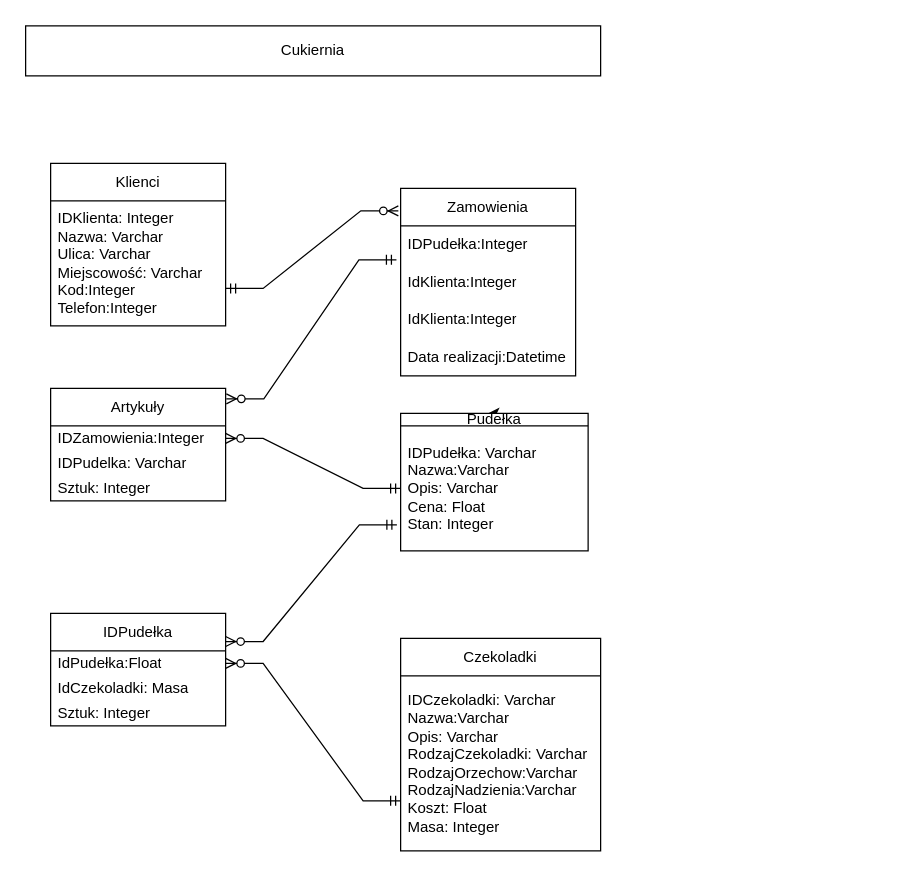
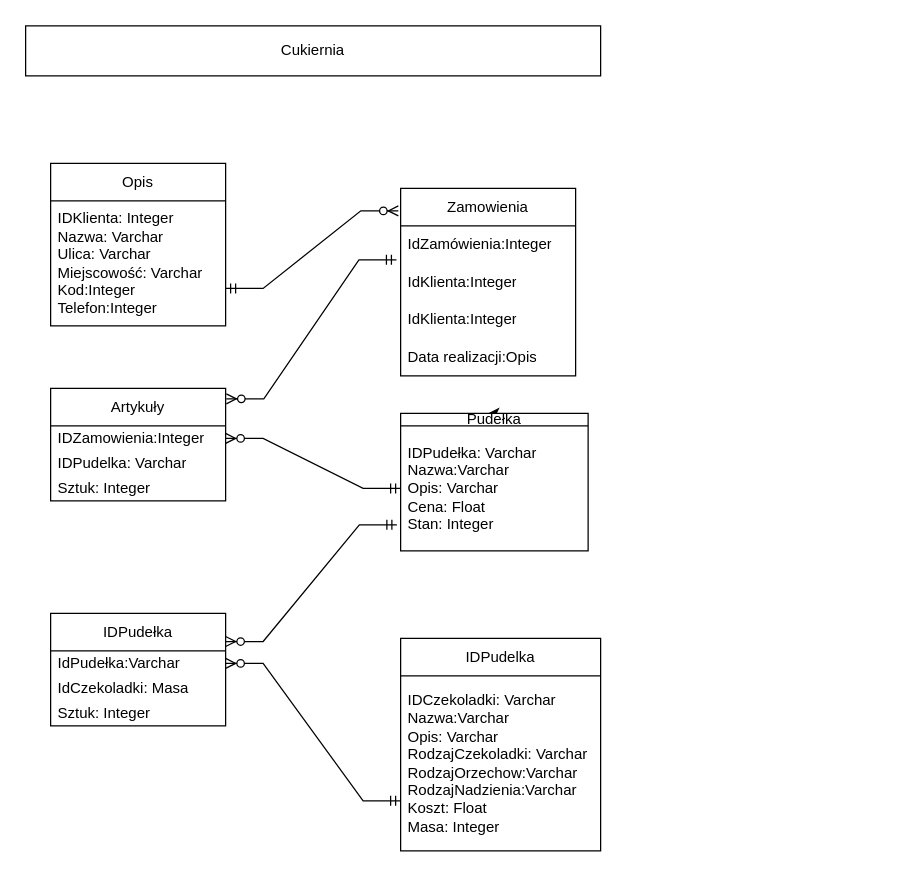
node "Klienci": label "Klienci" -> "Opis"
node "IDPudełka:Integer": label "IDPudełka:Integer" -> "IdZamówienia:Integer"
node "Data realizacji:Datetime": label "Data realizacji:Datetime" -> "Data realizacji:Opis"
node "Czekoladki": label "Czekoladki" -> "IDPudelka"
node "IdPudełka:Float": label "IdPudełka:Float" -> "IdPudełka:Varchar"
